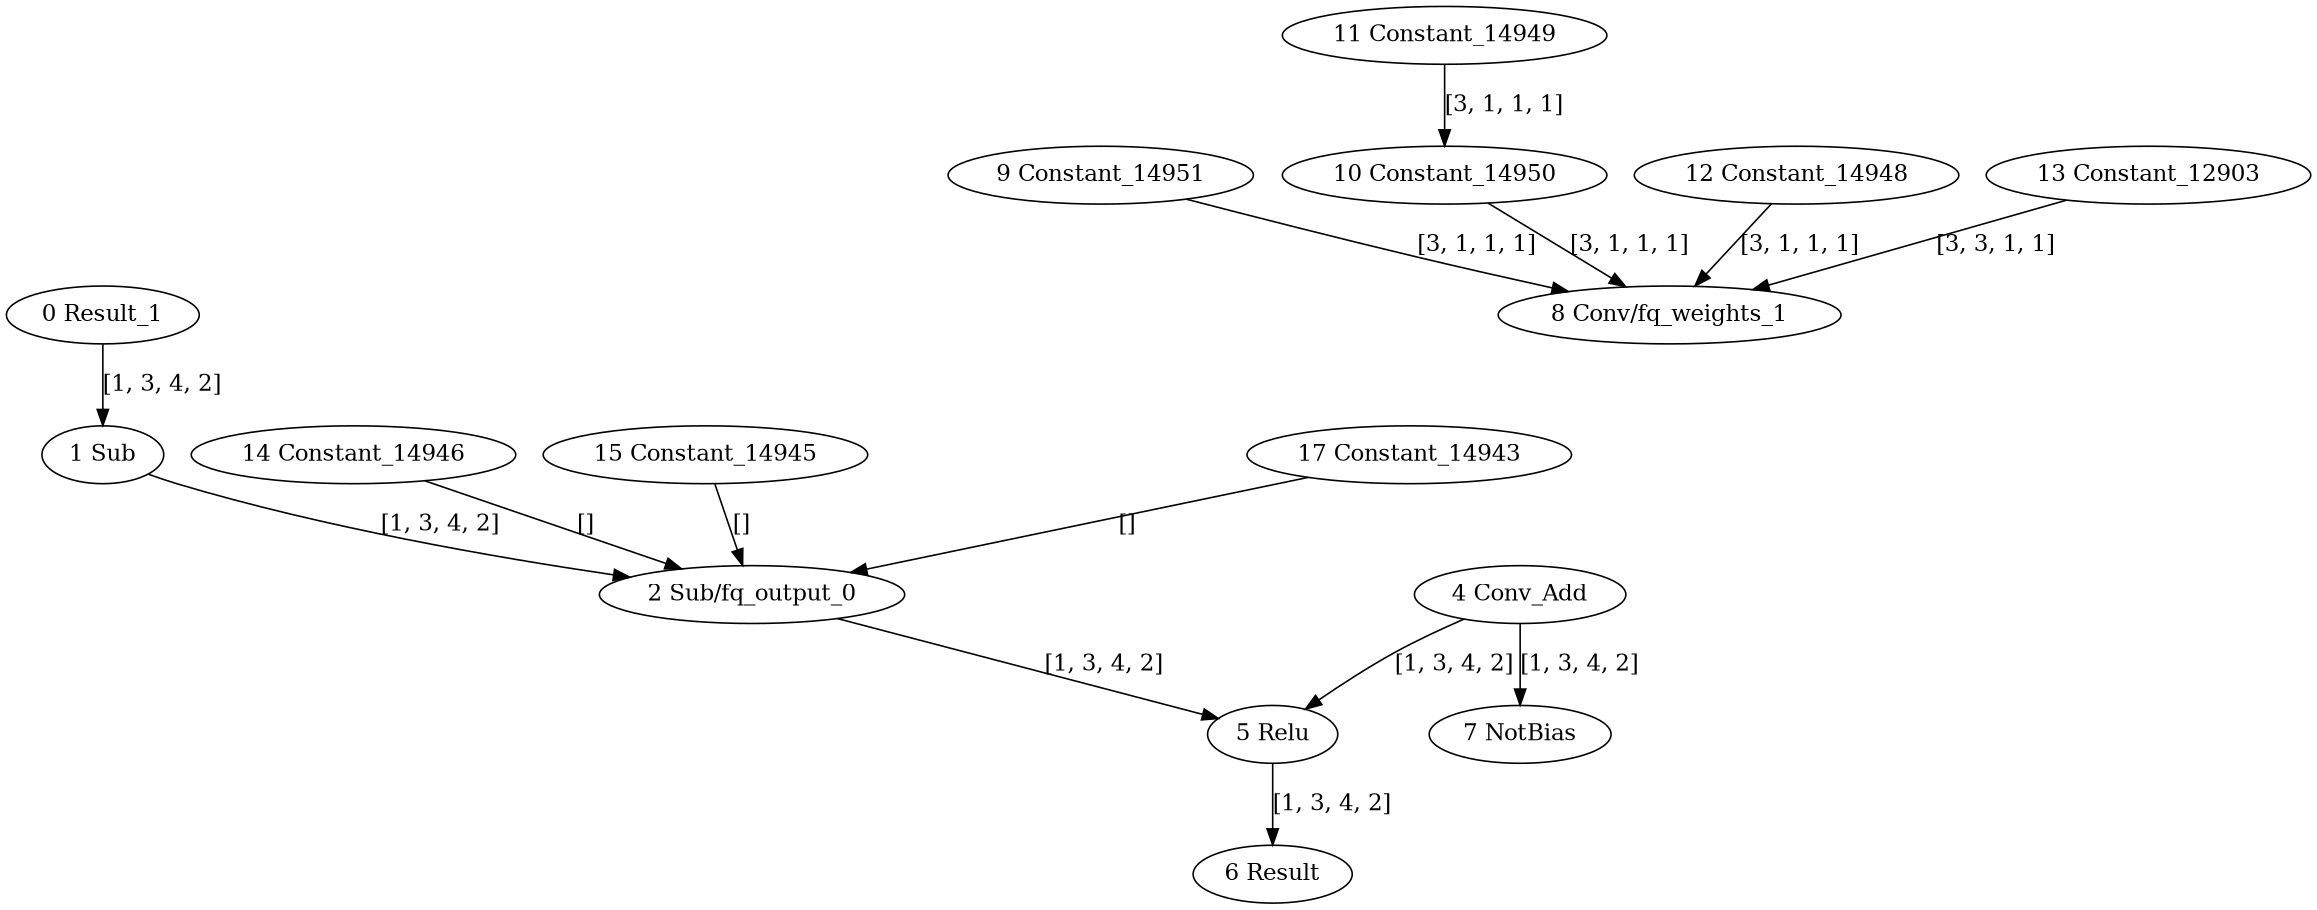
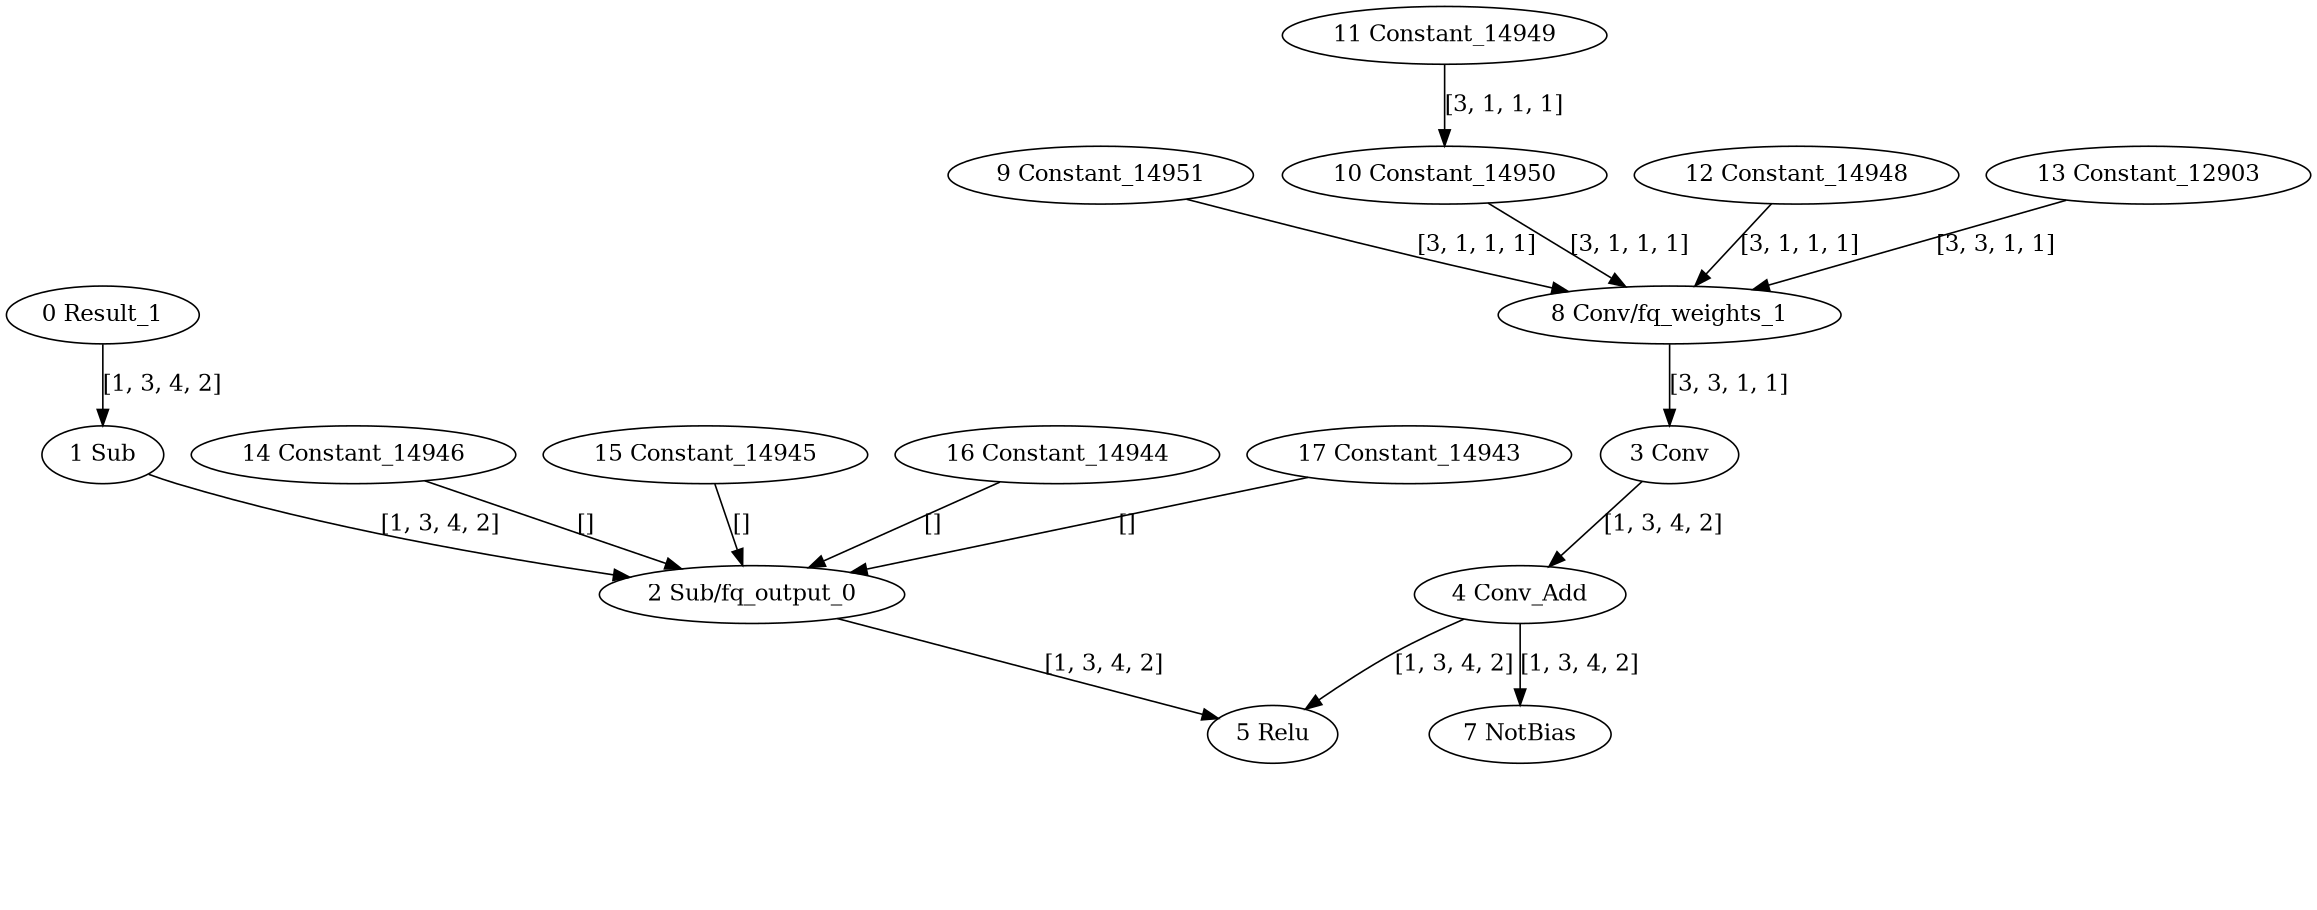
node "16 Constant_14944": added
node "3 Conv": added
node "6 Result": removed
